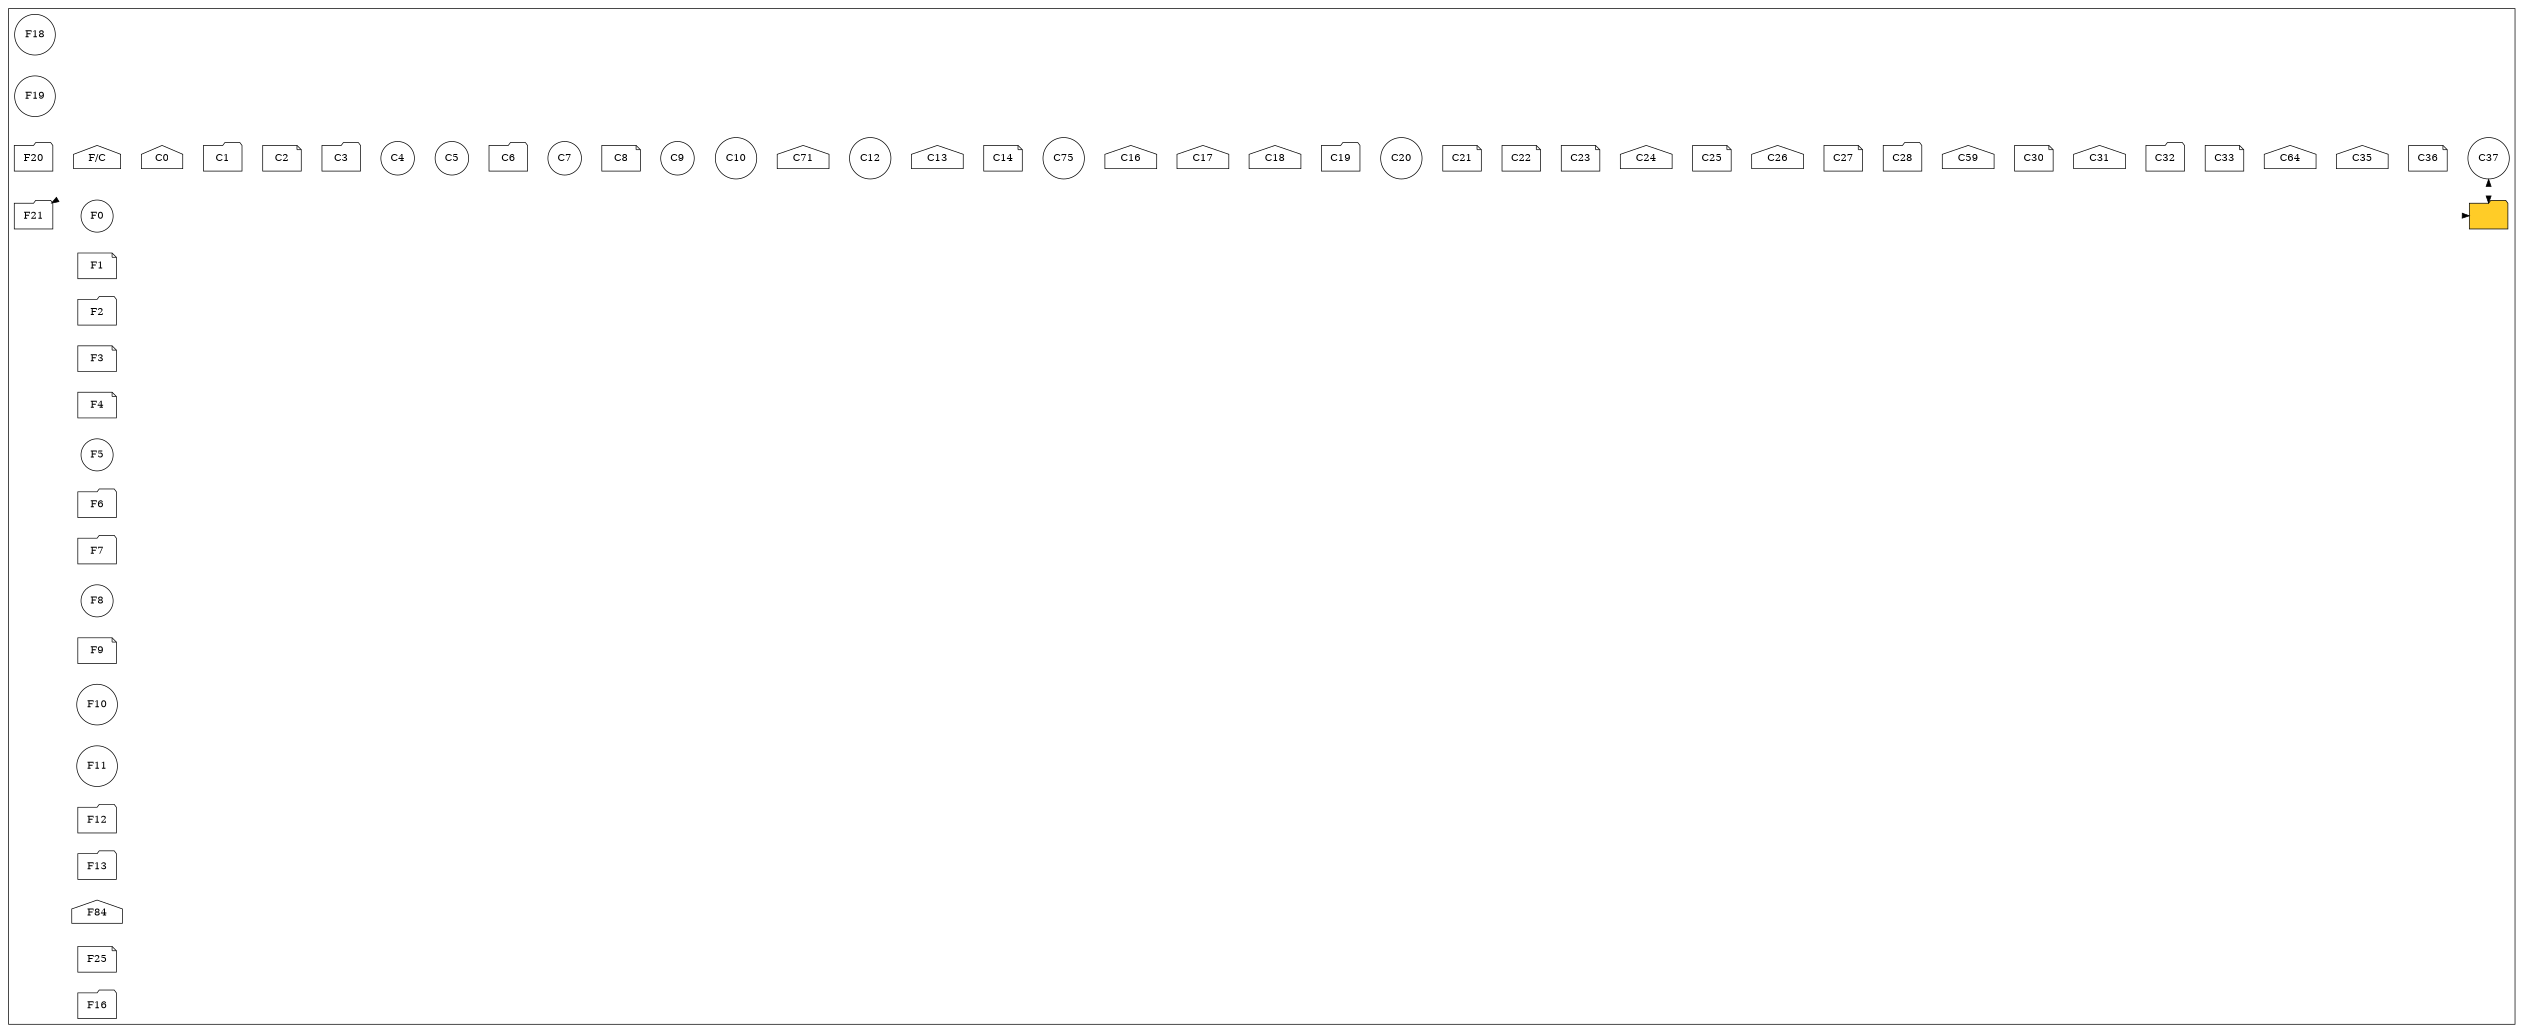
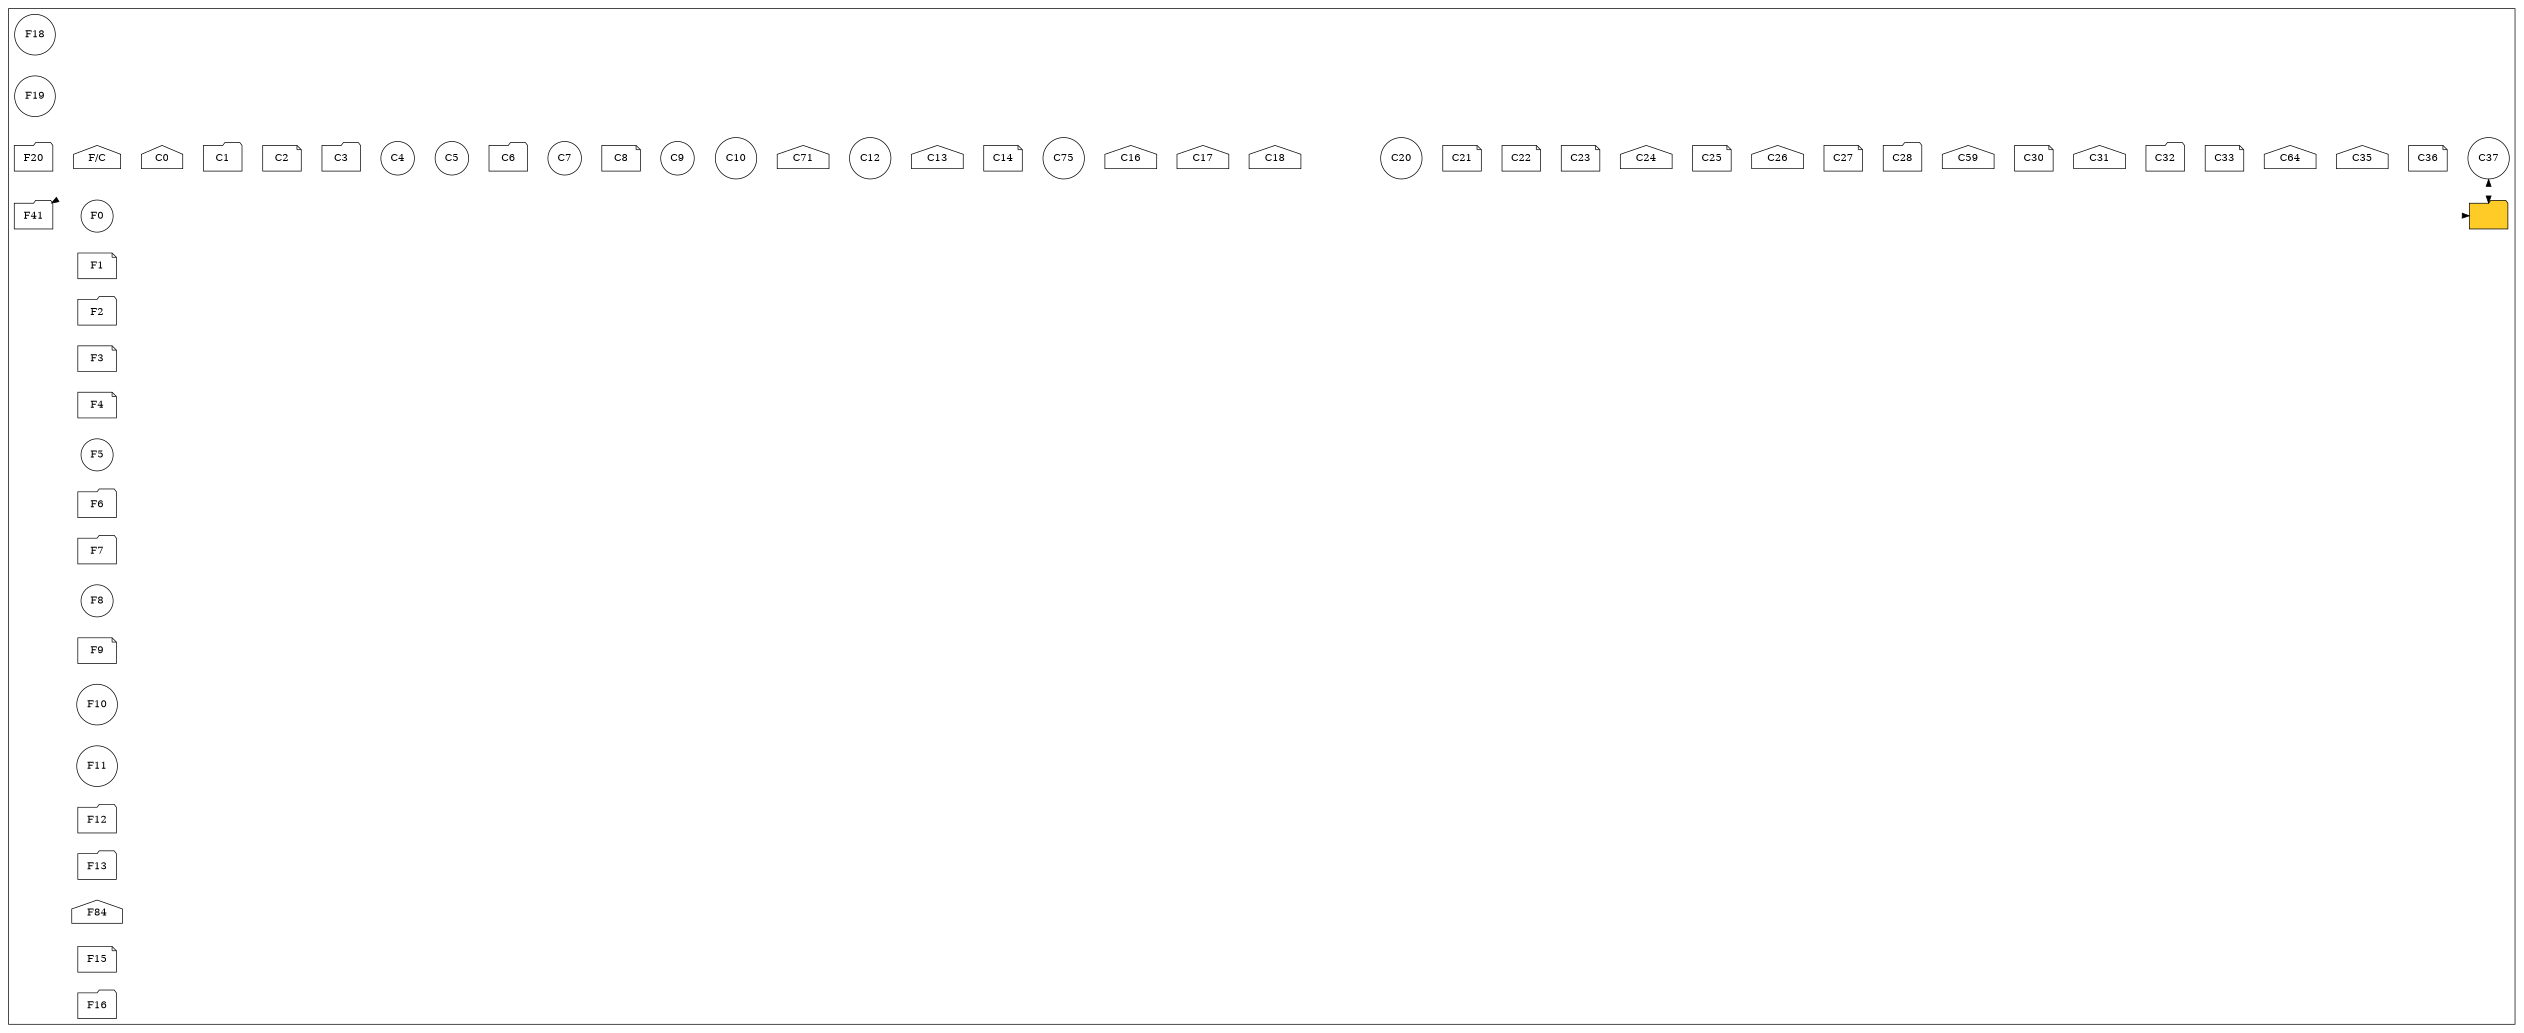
node "C19": removed
node "F21": label "F21" -> "F41"
node "F25": label "F25" -> "F15"
